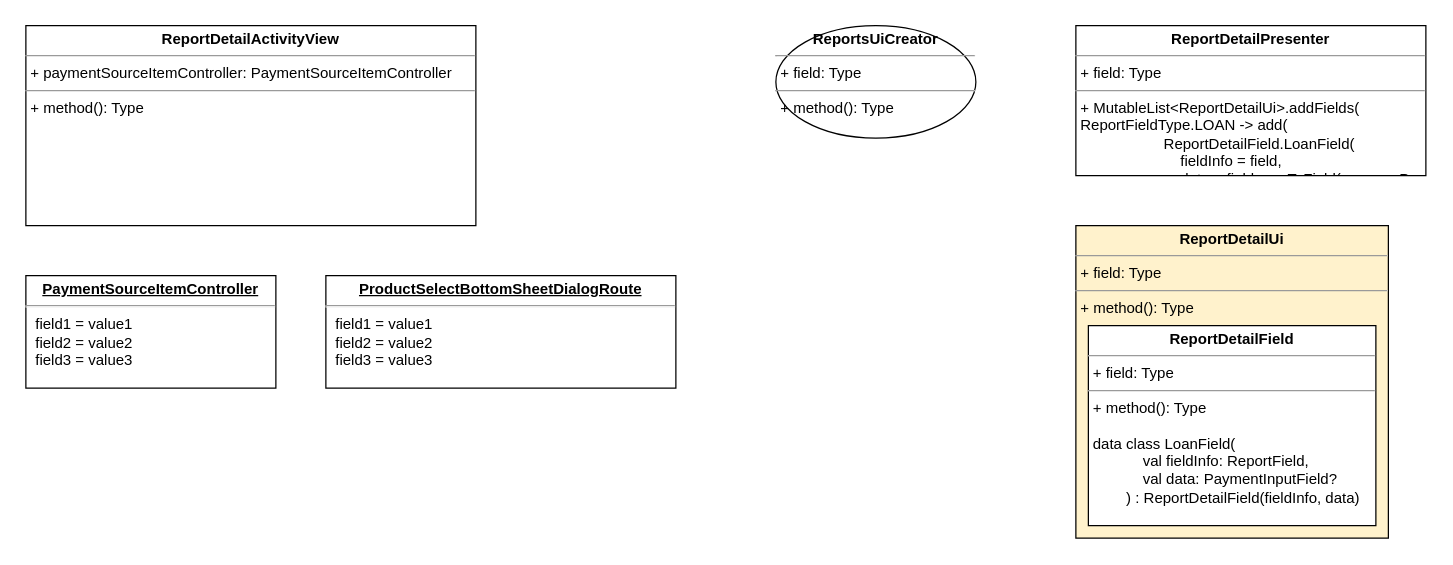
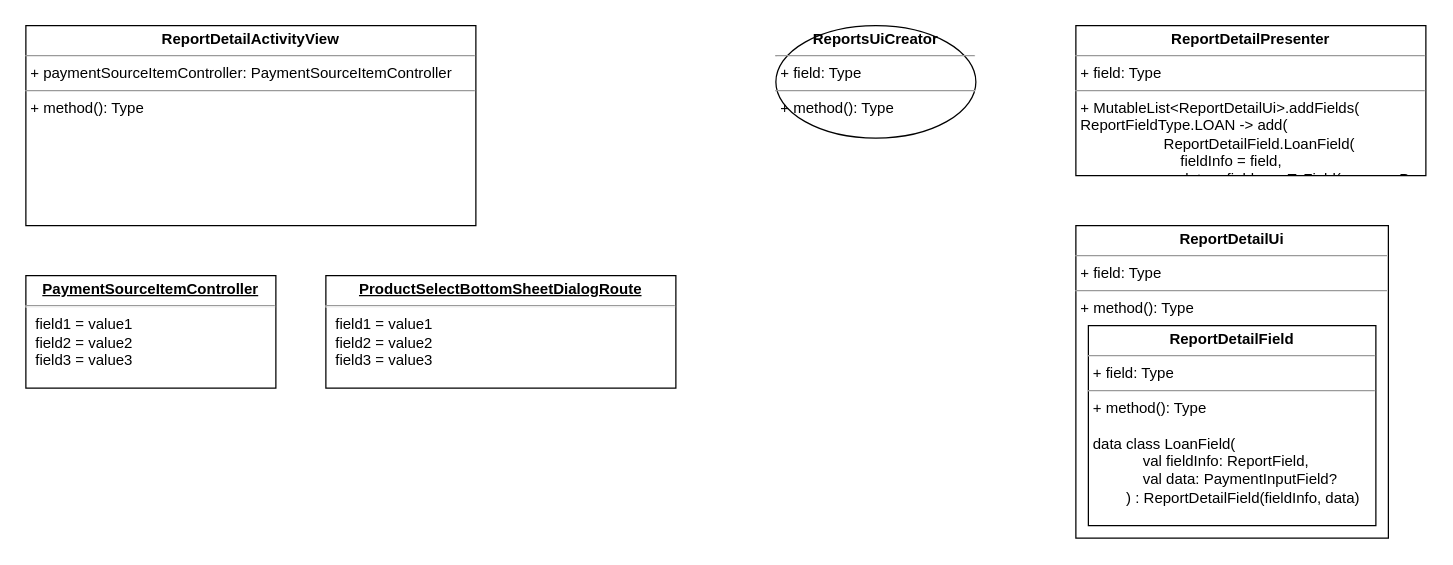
node "ReportDetailUi + field: Type + method(): Type": fillcolor #fff2cc -> #ffffff
